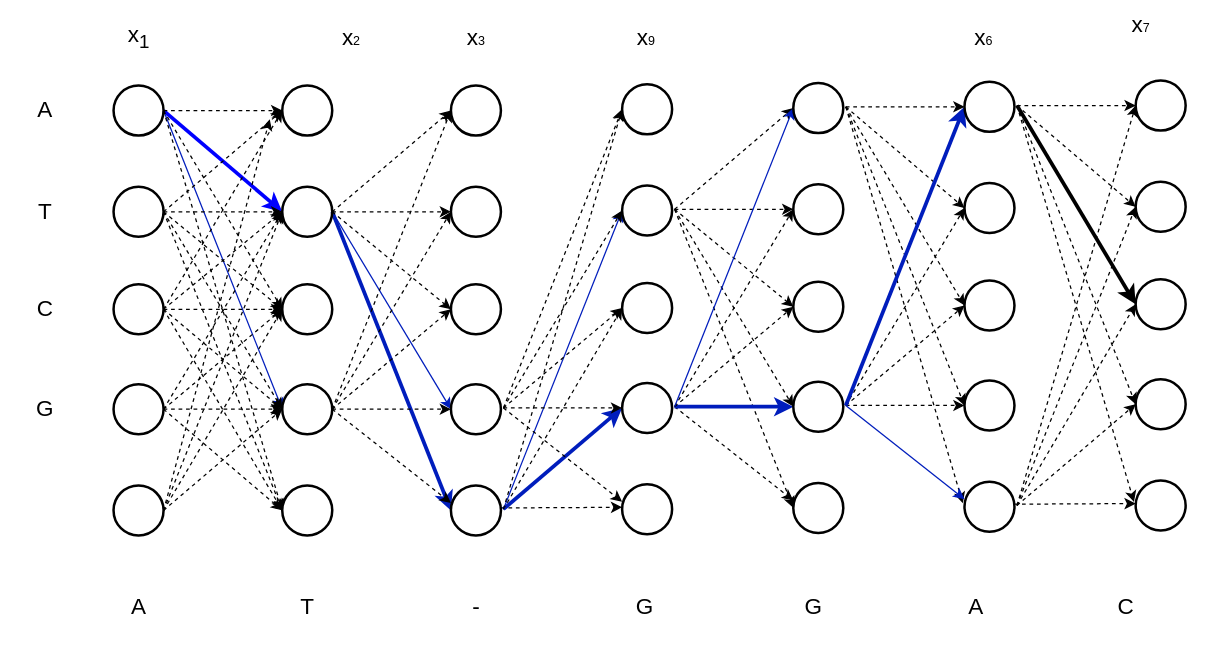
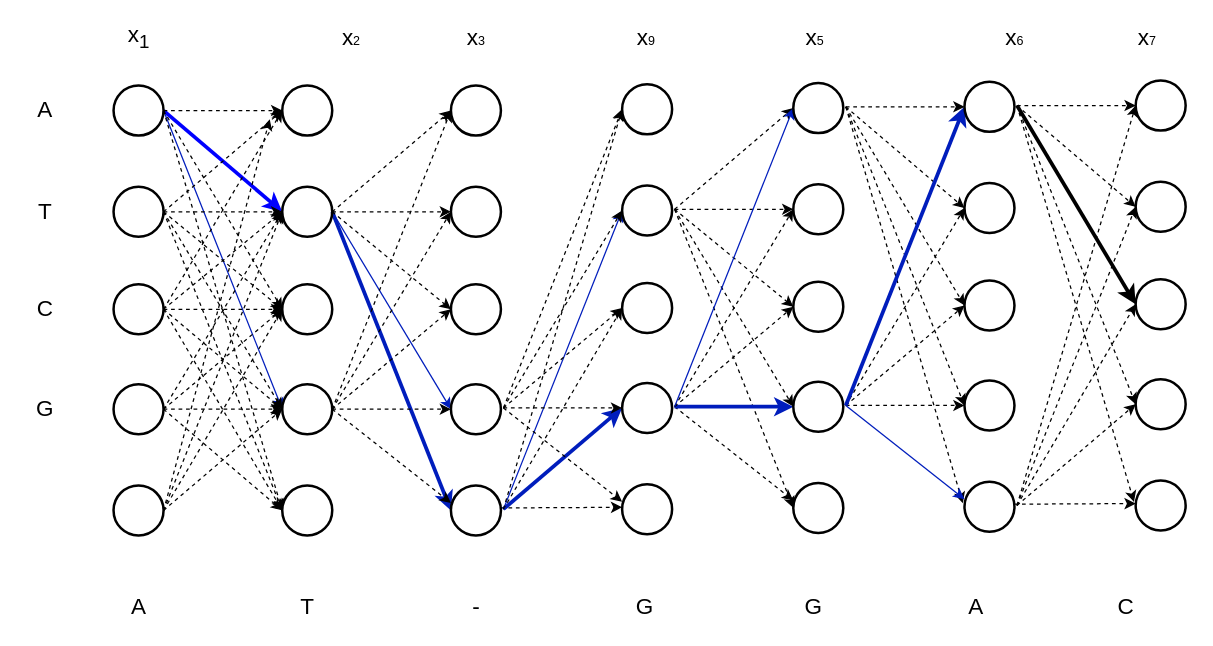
node "x7": moved (1141, 26) -> (1147, 38)
node "x5": added
node "x6": moved (983, 38) -> (1014, 38)
